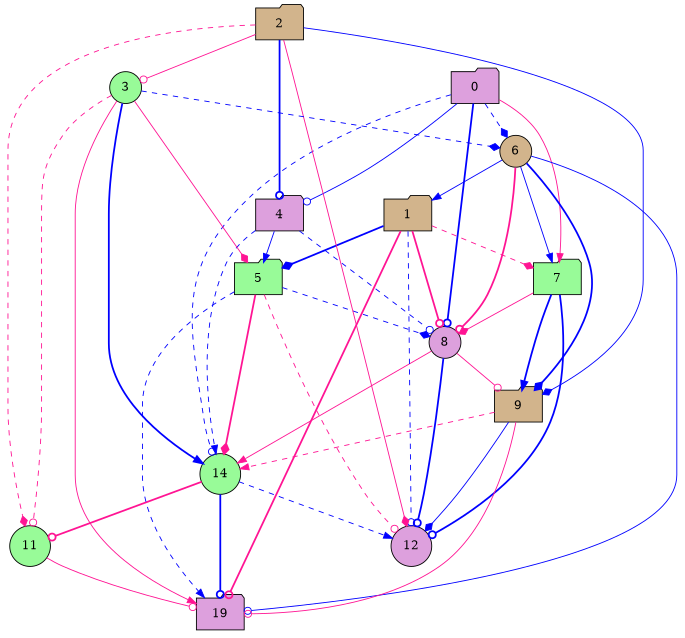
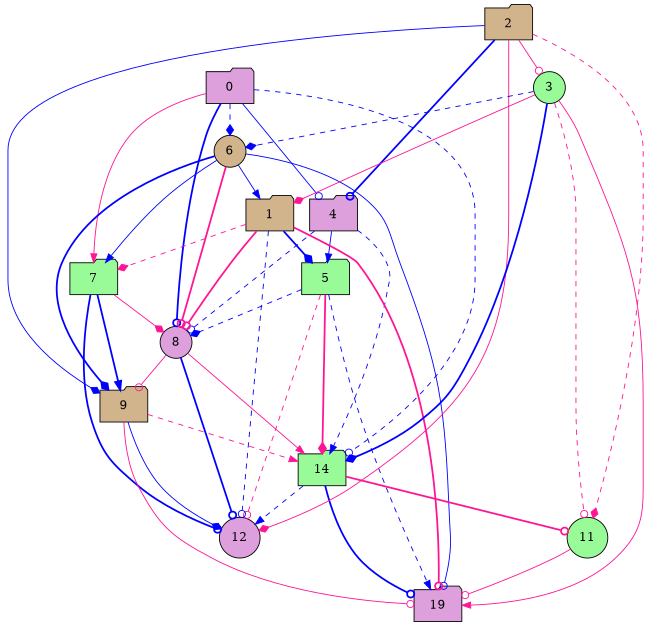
edge "3" -> "5": now "3" -> "1"
edge "3" -> "14": arrowhead normal -> diamond
node "14": shape circle -> folder
